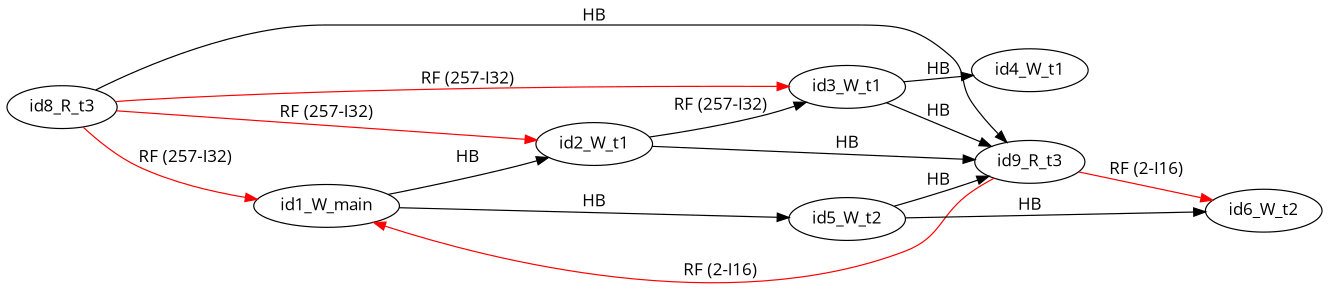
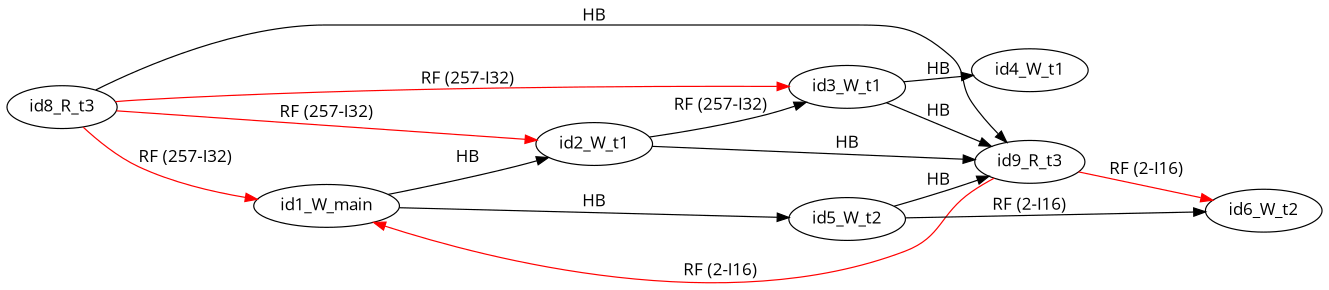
edge "id5_W_t2" -> "id6_W_t2": label "HB" -> "RF (2-I16)"
